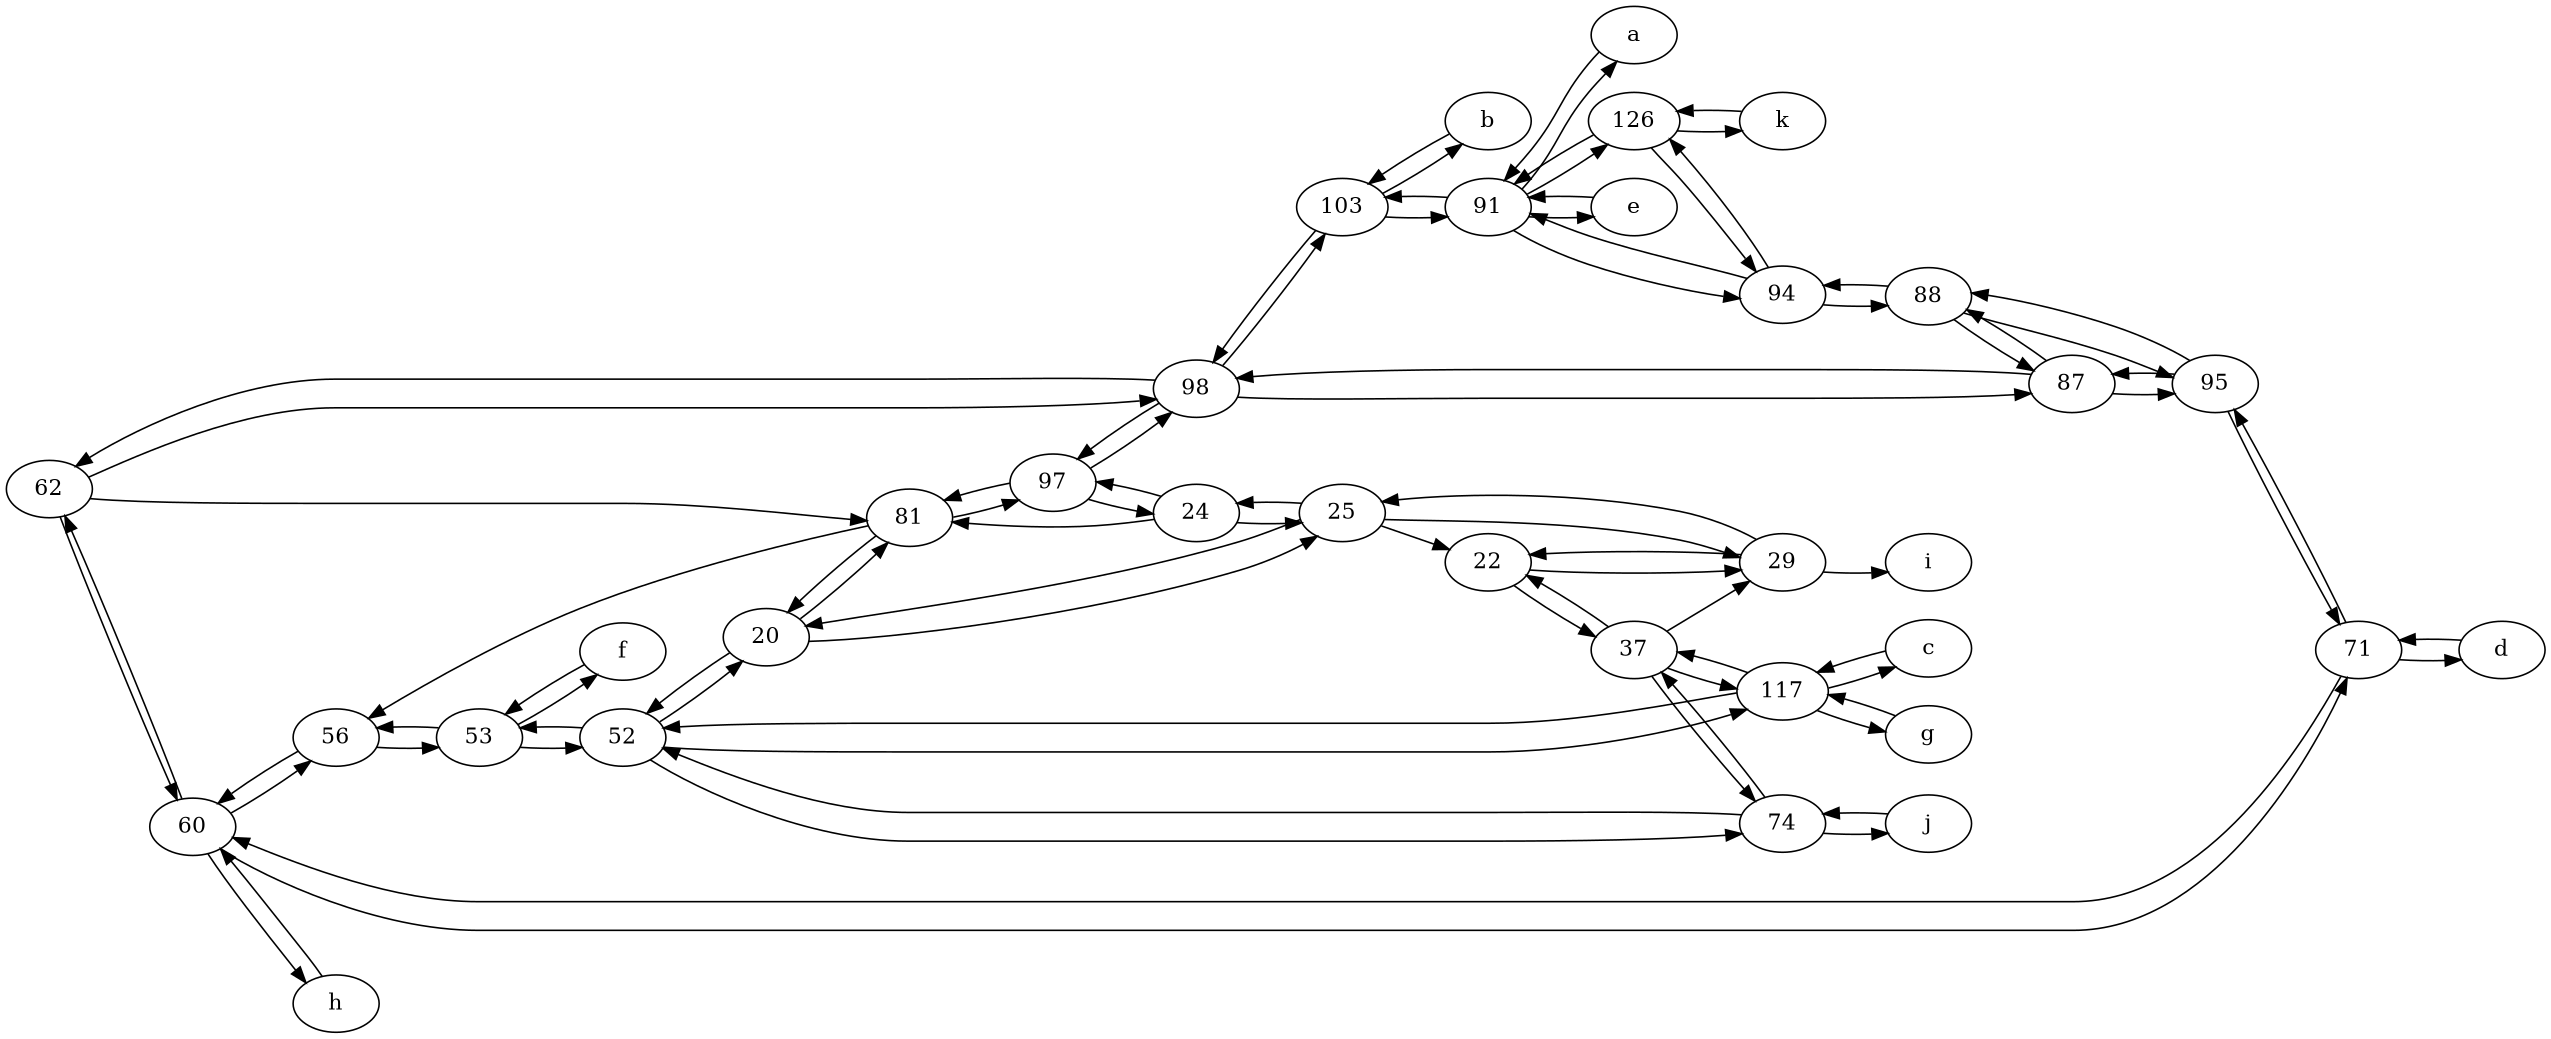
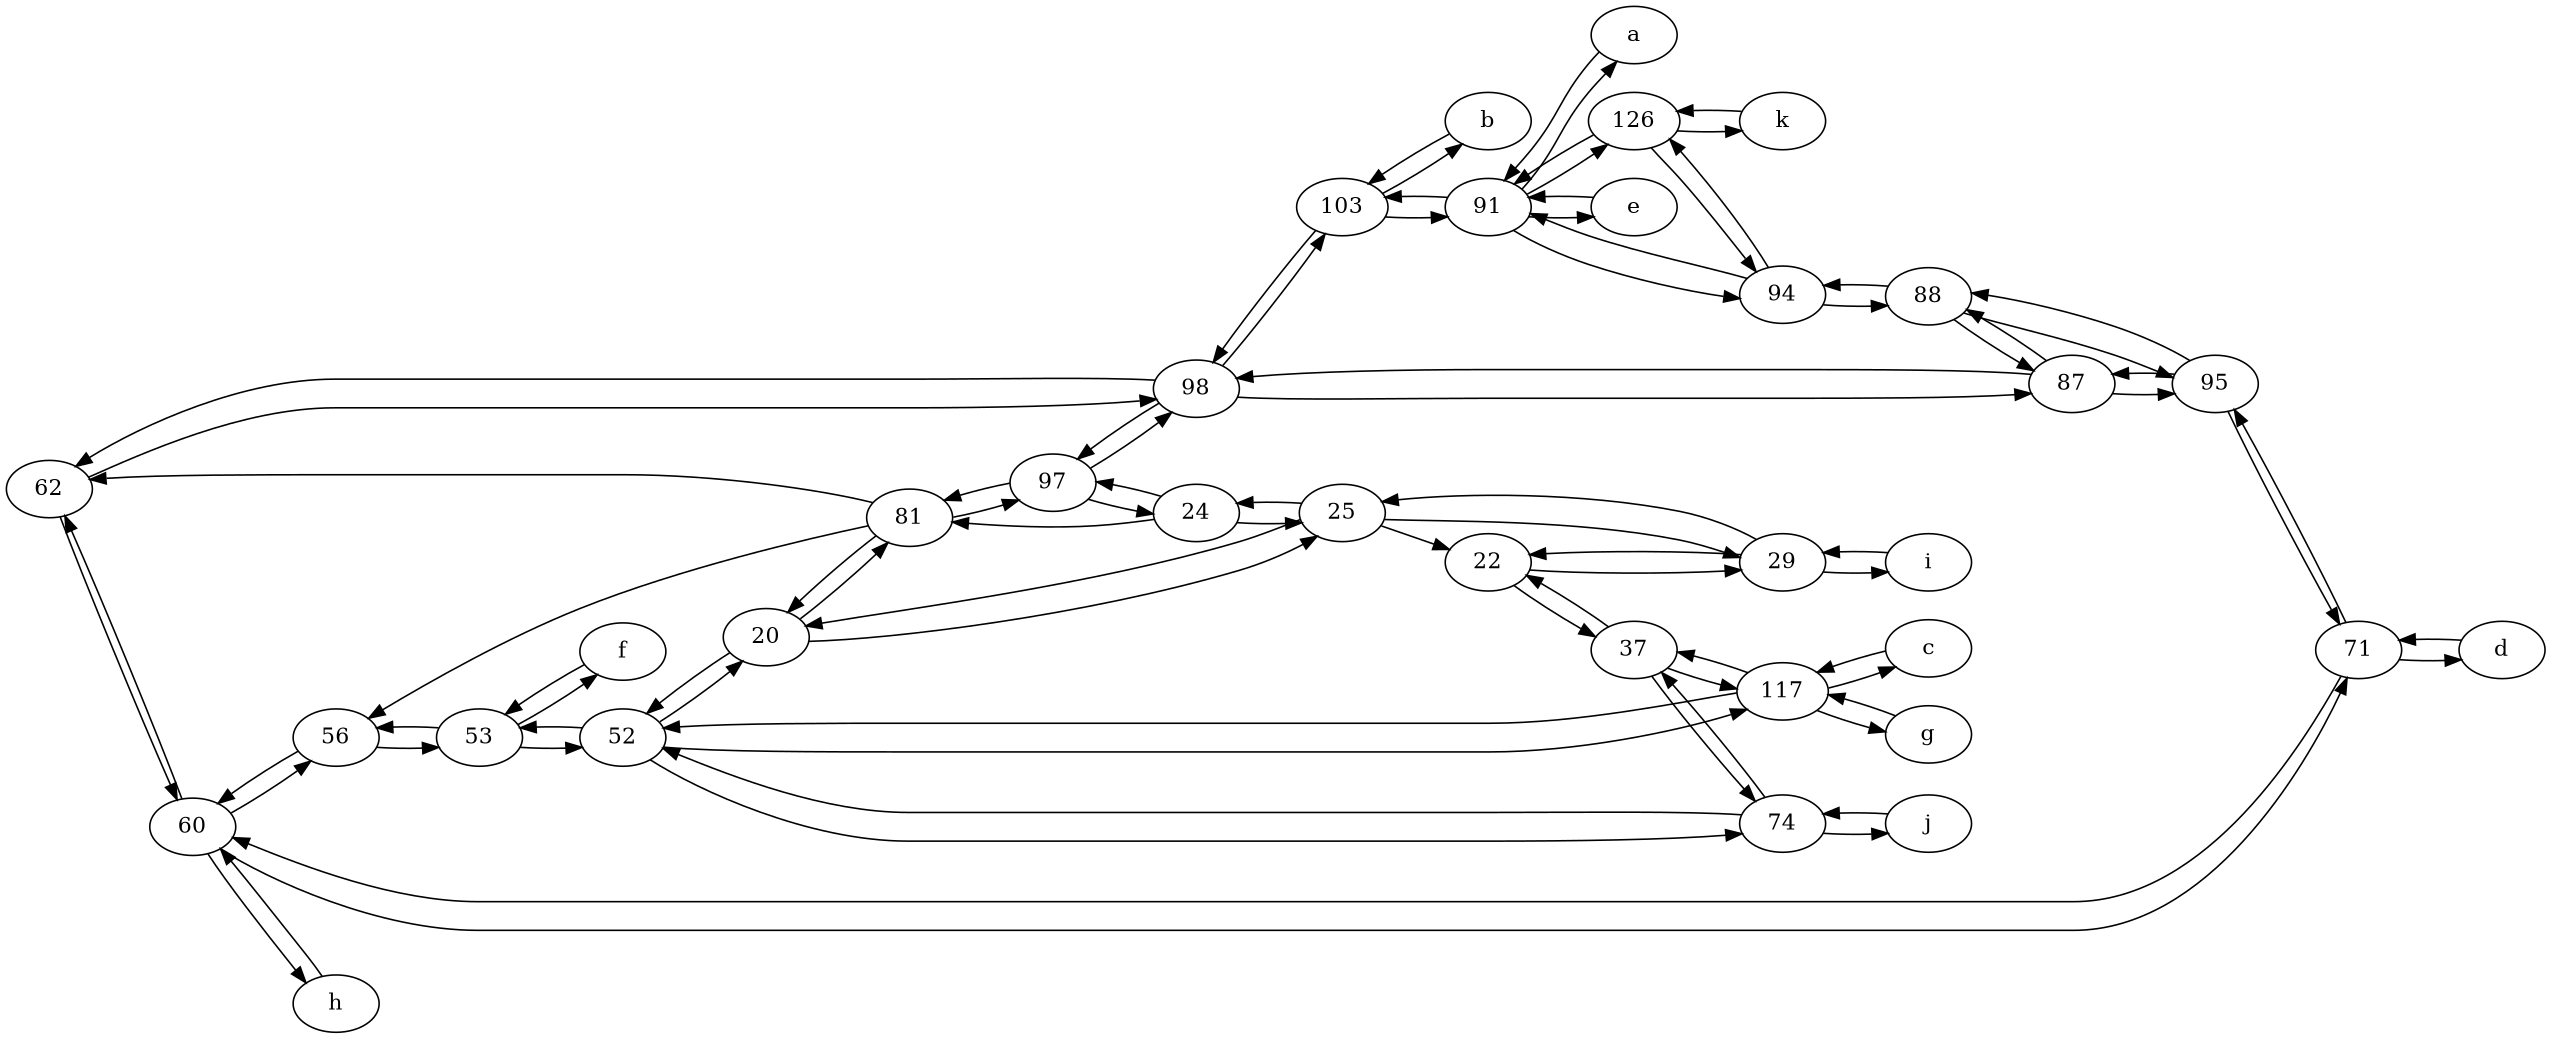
edge "62" -> "81": reversed
edge "37" -> "29": now "i" -> "29"
